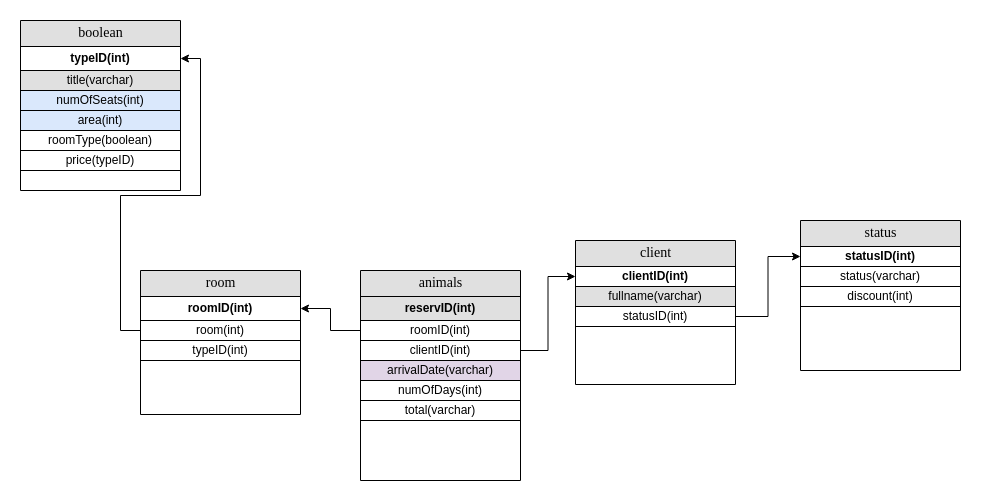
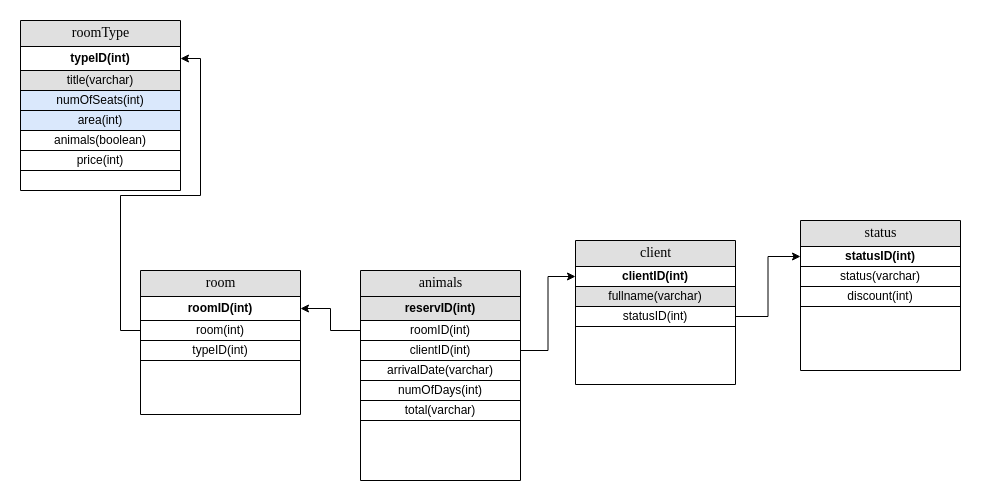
node "boolean": label "boolean" -> "roomType"
node "roomType(boolean)": label "roomType(boolean)" -> "animals(boolean)"
node "price(typeID)": label "price(typeID)" -> "price(int)"
node "arrivalDate(varchar)": fillcolor #e1d5e7 -> #ffffff
